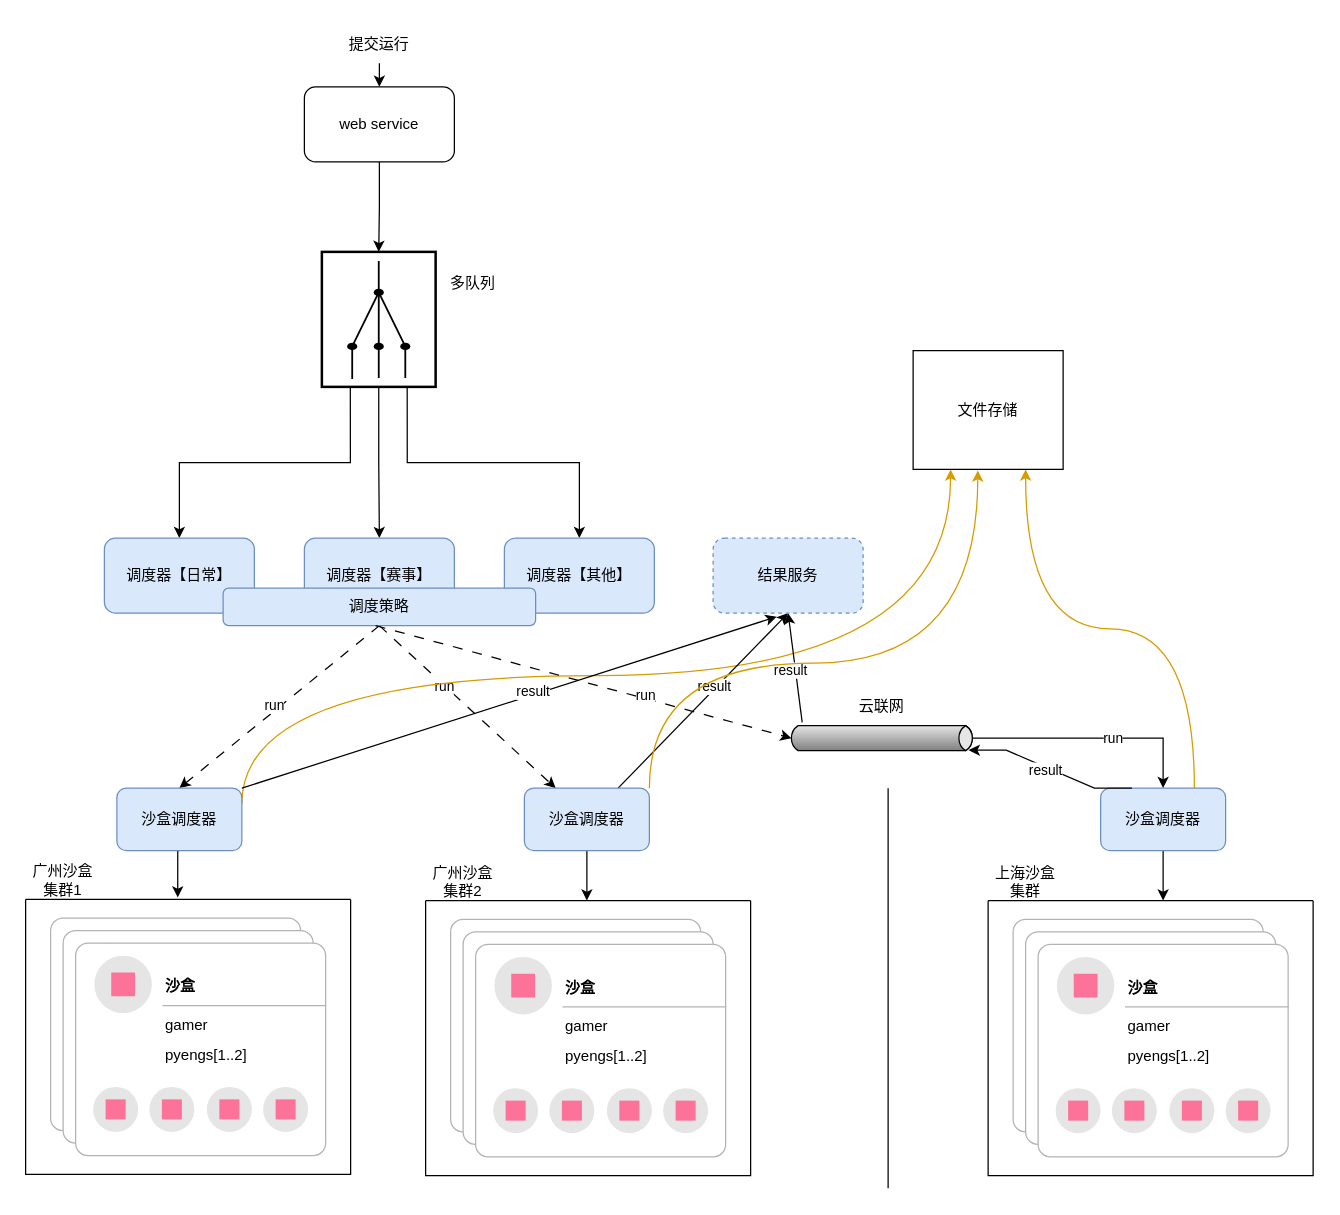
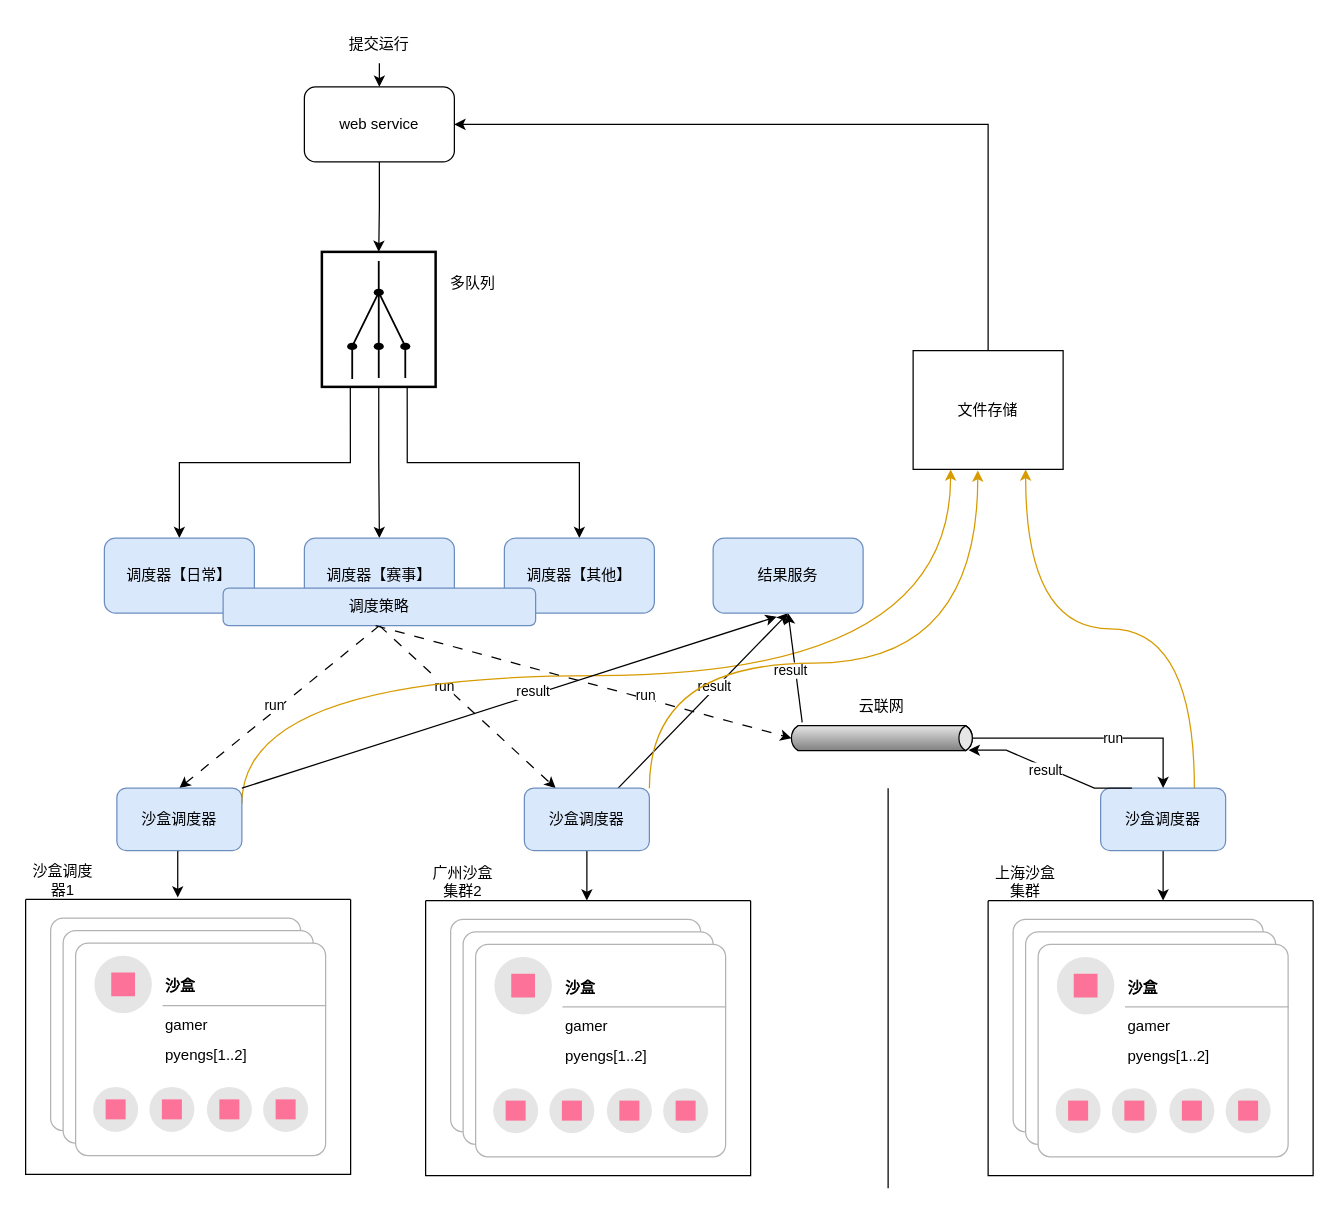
edge "文件存储" -> "web service": added
node "结果服务": style dashed -> solid
node "广州沙盒集群1": label "广州沙盒集群1" -> "沙盒调度器1"
